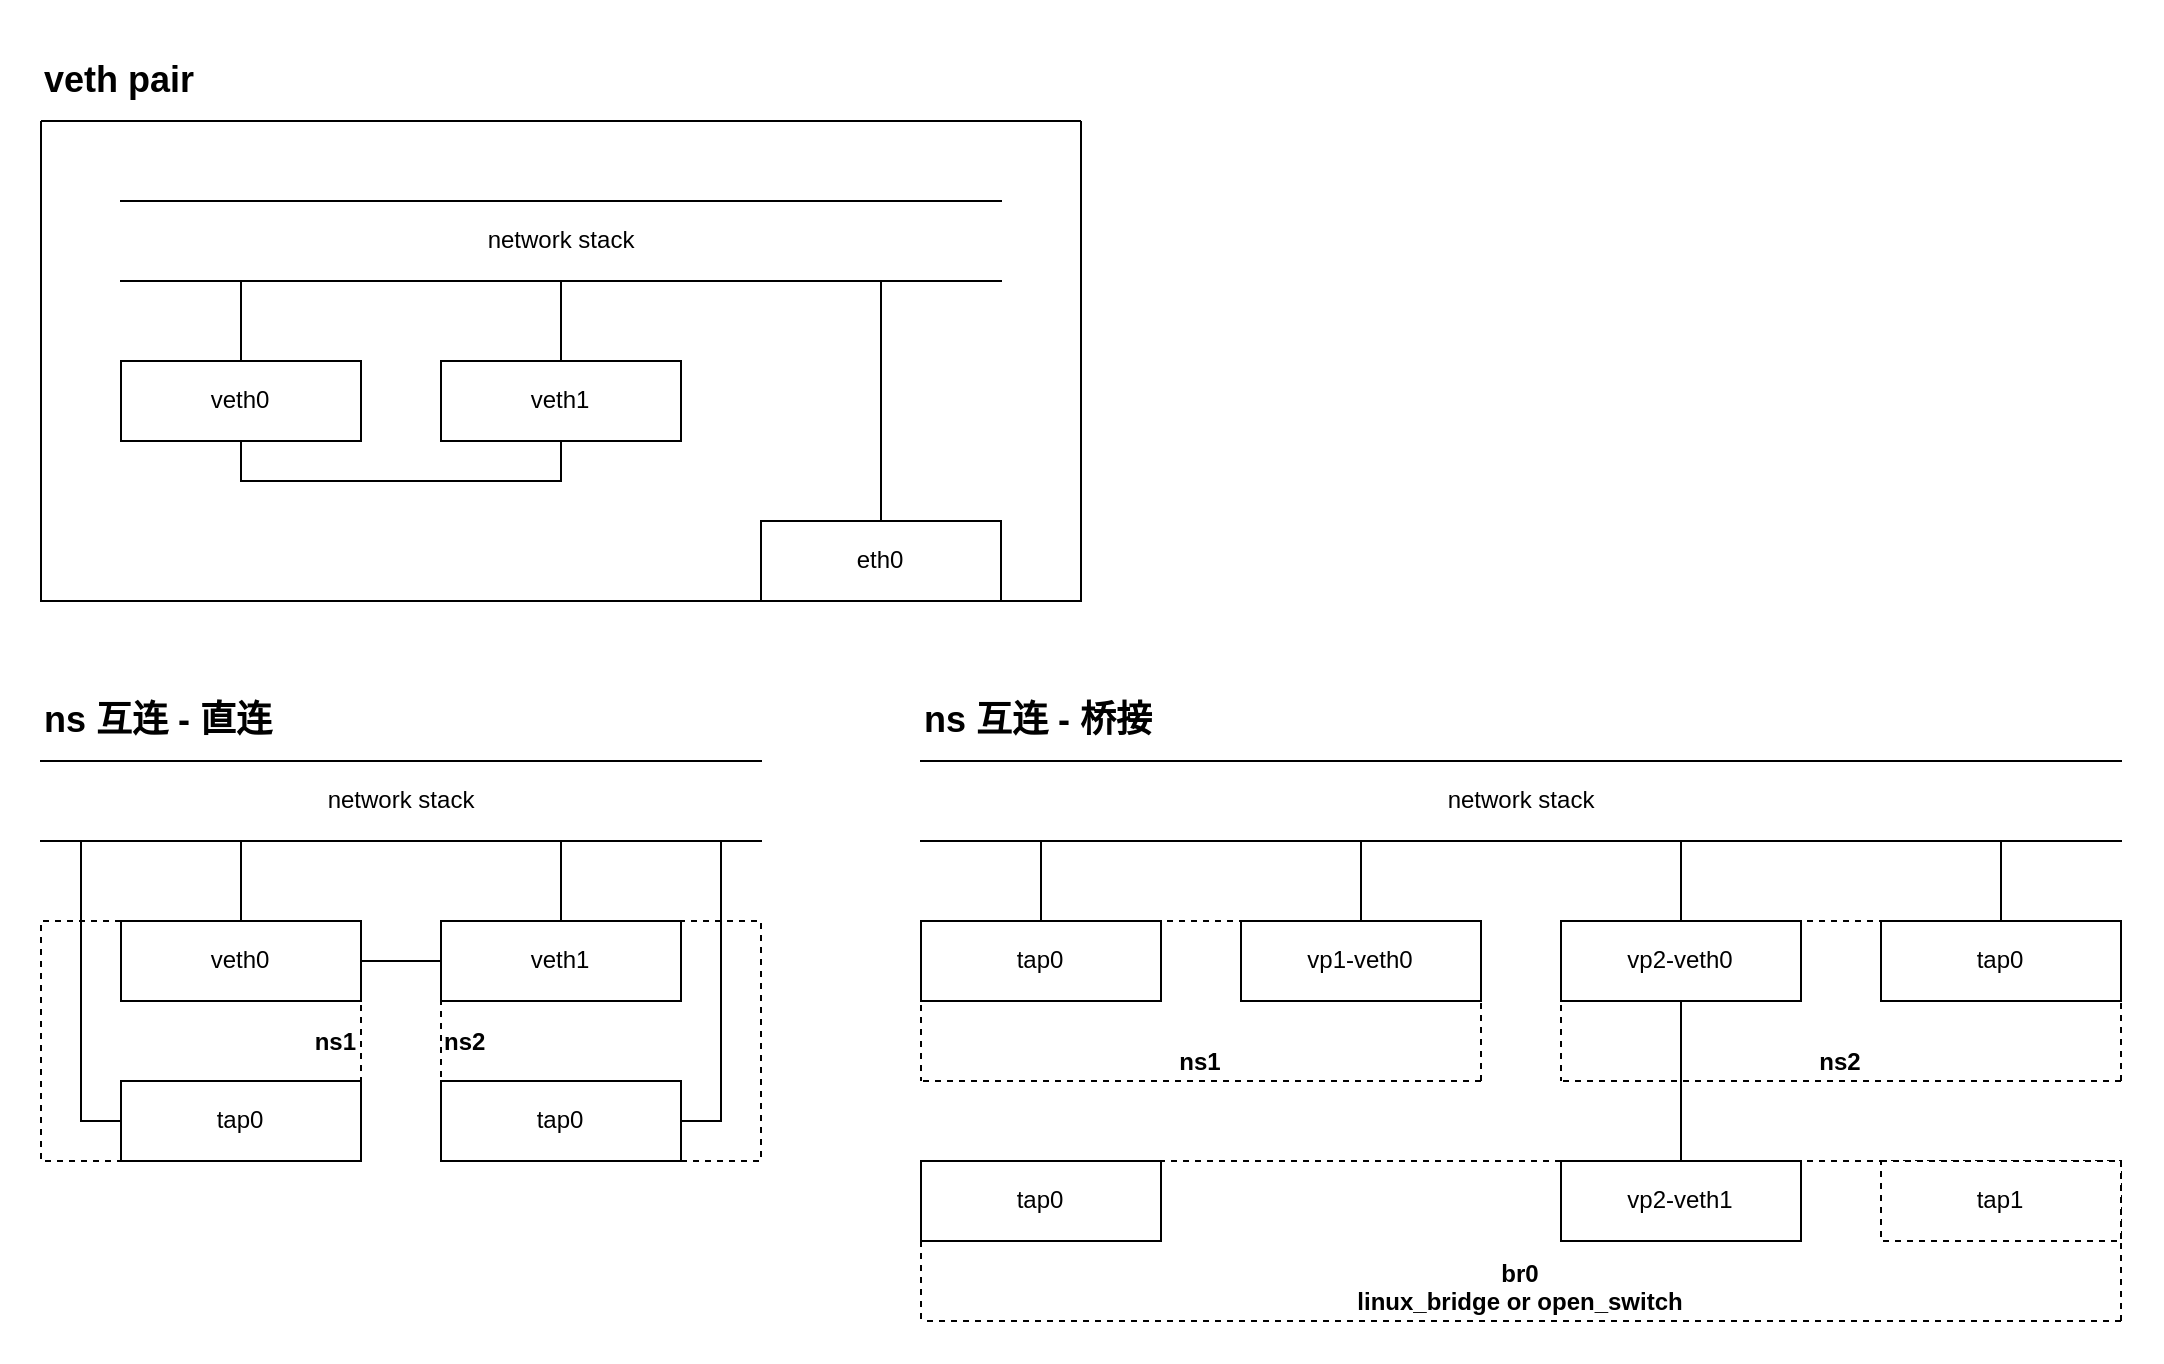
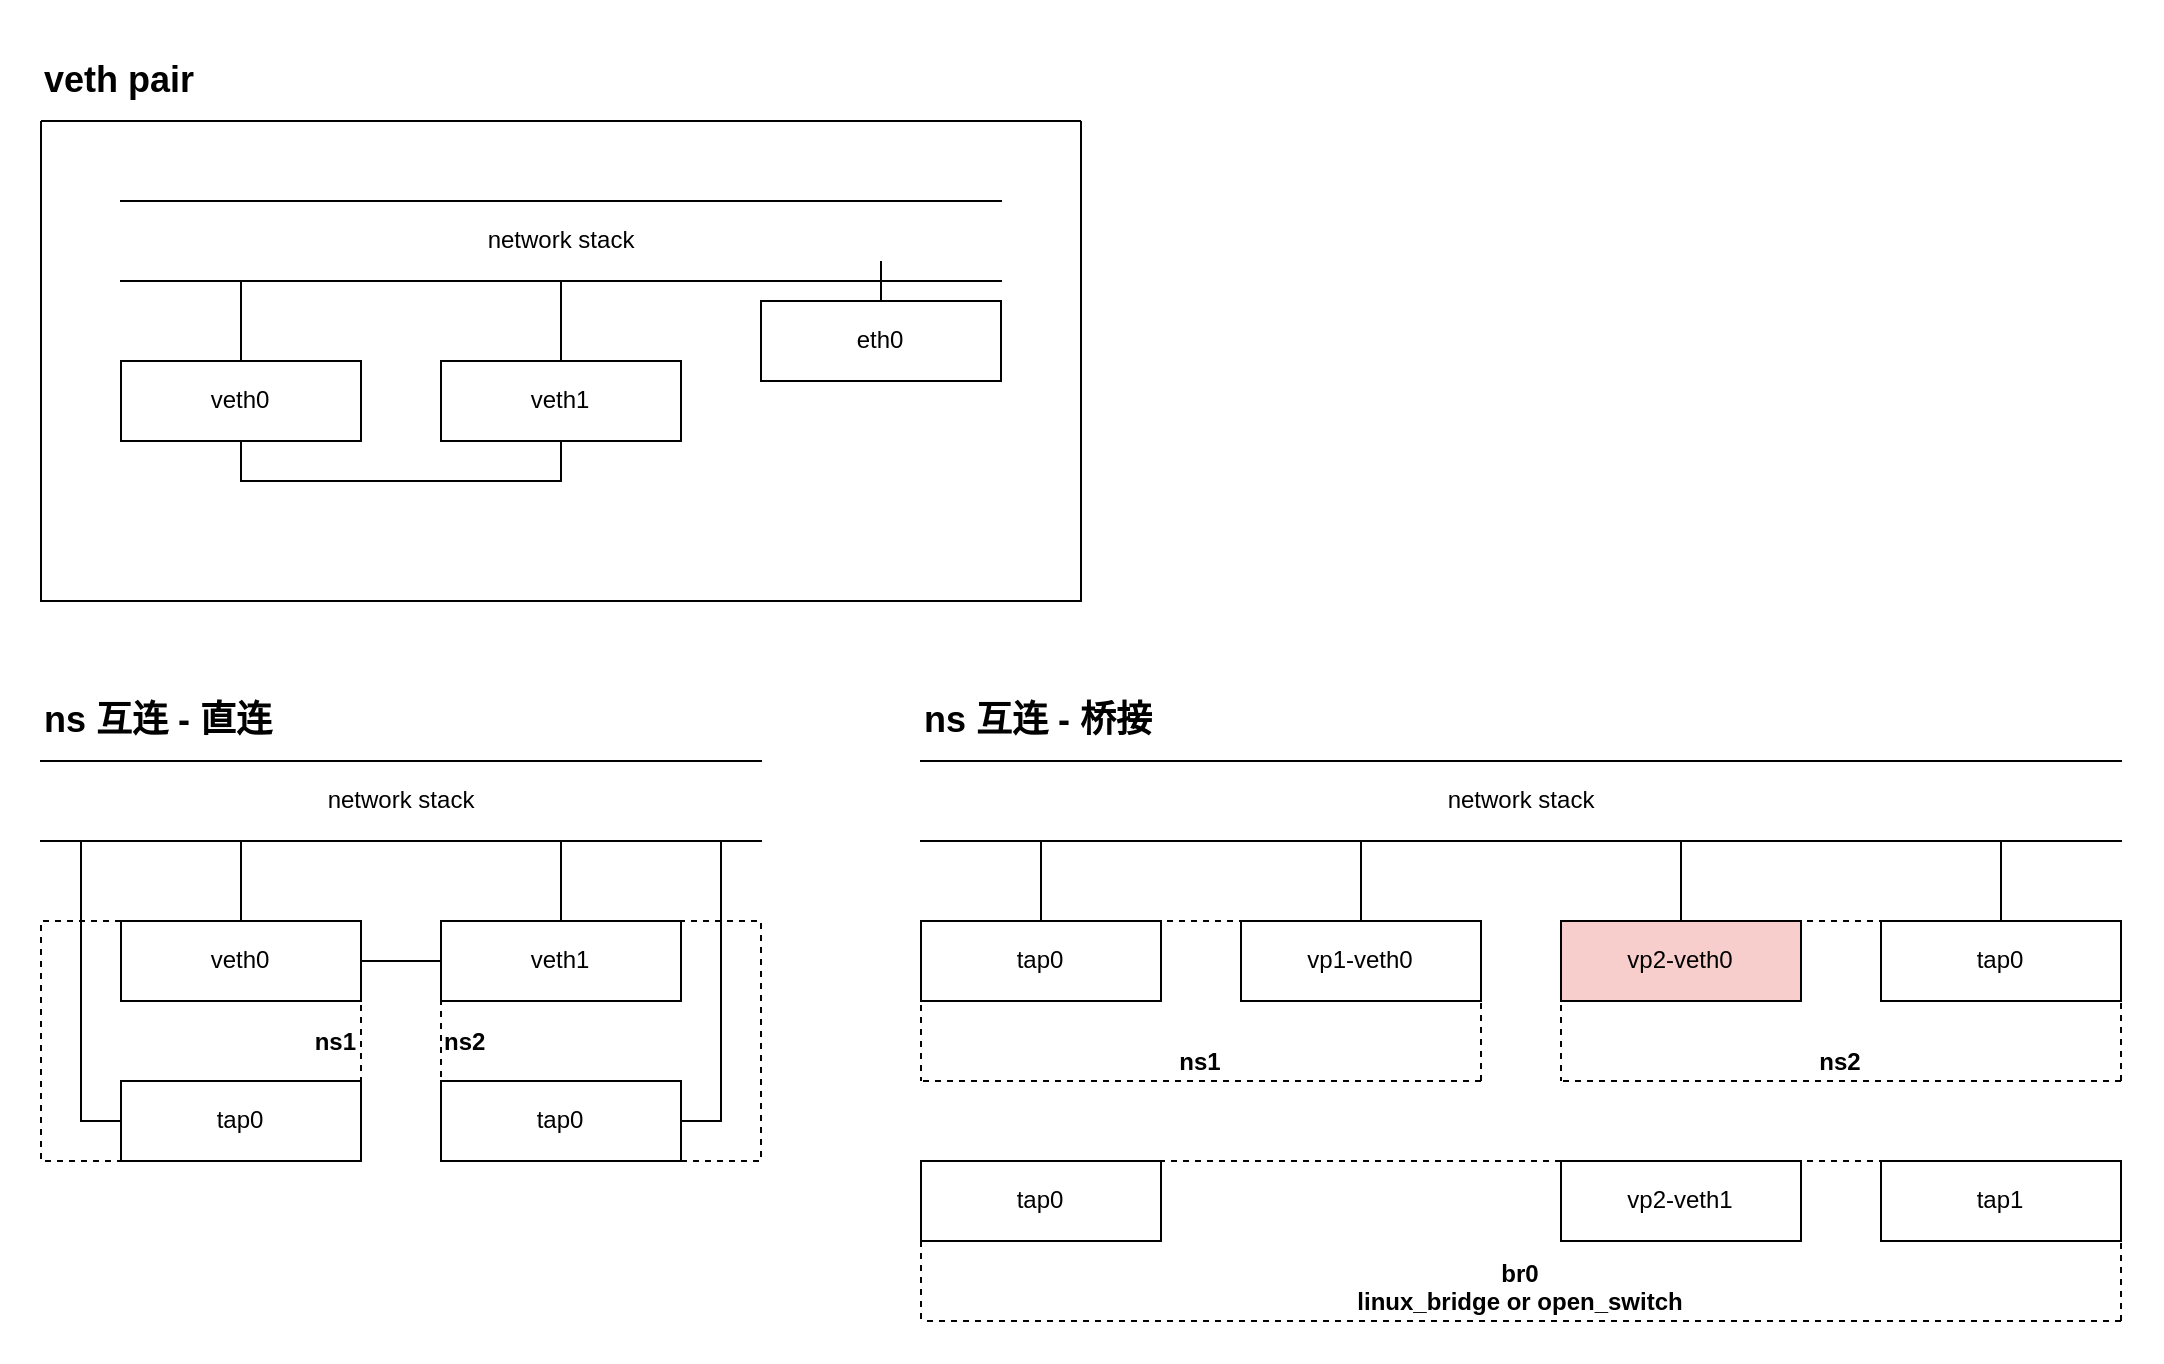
node "eth0": moved (881, 561) -> (881, 341)
node "vp2-veth0": fillcolor #ffffff -> #f8cecc
edge "vp2-veth0" -- "vp2-veth1": removed
node "tap1": style dashed -> solid
